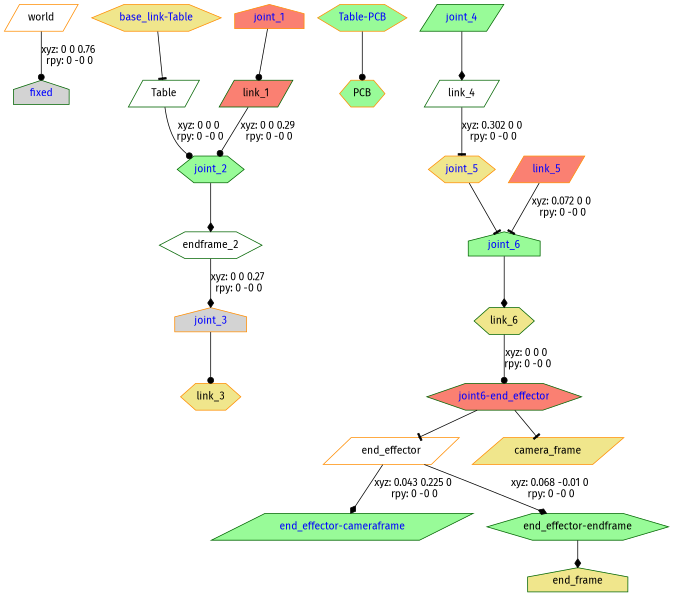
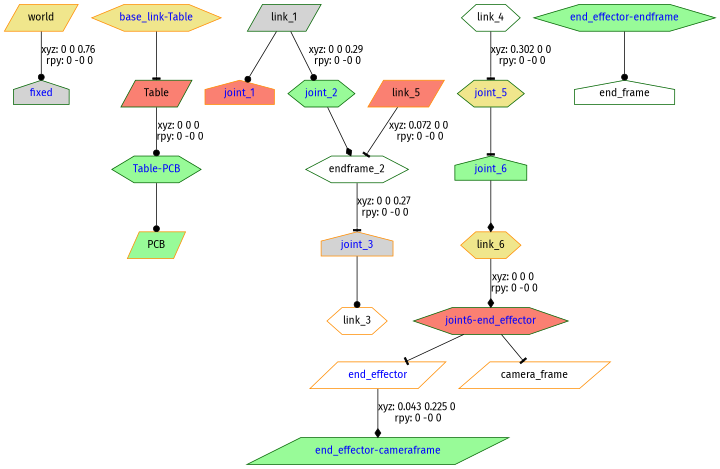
node "world": fillcolor white -> khaki
node "Table-PCB": color darkorange -> darkgreen
node "joint_4": removed
edge "joint_1" -> "link_1": reversed
node "Table": fillcolor white -> salmon
node "link_1": fillcolor salmon -> lightgrey
node "PCB": shape hexagon -> parallelogram
node "link_4": shape parallelogram -> hexagon
edge "Table" -> "joint_2": now "Table" -> "Table-PCB"
node "joint_5": color darkorange -> darkgreen
node "link_5": fontcolor blue -> black
edge "link_5" -> "joint_6": now "link_5" -> "endframe_2"
edge "endframe_2" -> "joint_3": arrowhead diamond -> tee
node "link_6": color darkgreen -> darkorange
edge "link_6" -> "joint6-end_effector": arrowhead dot -> diamond
node "link_3": fillcolor khaki -> white
node "end_effector": fontcolor black -> blue
node "camera_frame": fillcolor khaki -> white
edge "end_effector" -> "end_effector-endframe": removed, label "xyz: 0.068 -0.01 0 rpy: 0 -0 0"
node "end_effector-endframe": fontcolor black -> blue
edge "end_effector-endframe" -> "end_frame": arrowhead diamond -> dot
node "end_frame": fillcolor khaki -> white
